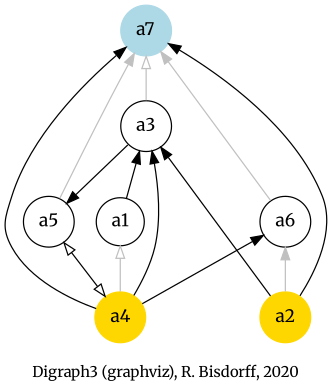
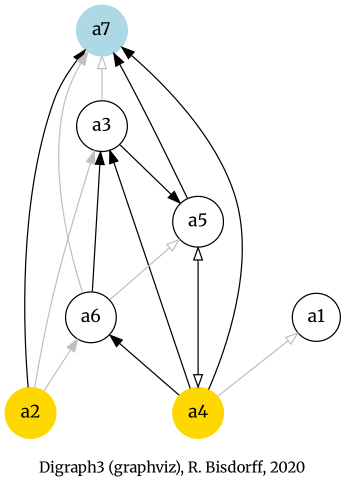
edge "a5" -> "a7": color grey -> black
edge "a1" -> "a3": now "a6" -> "a3"
edge "a2" -> "a3": color black -> grey
edge "a6" -> "a5": added
